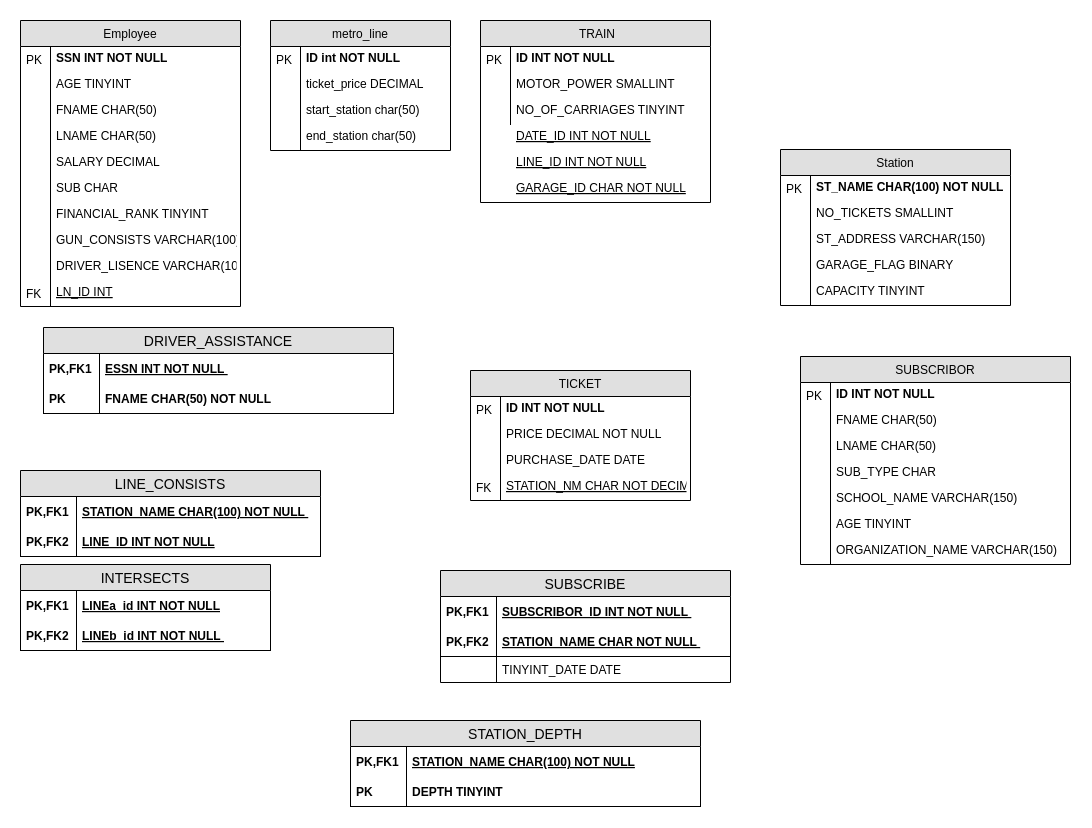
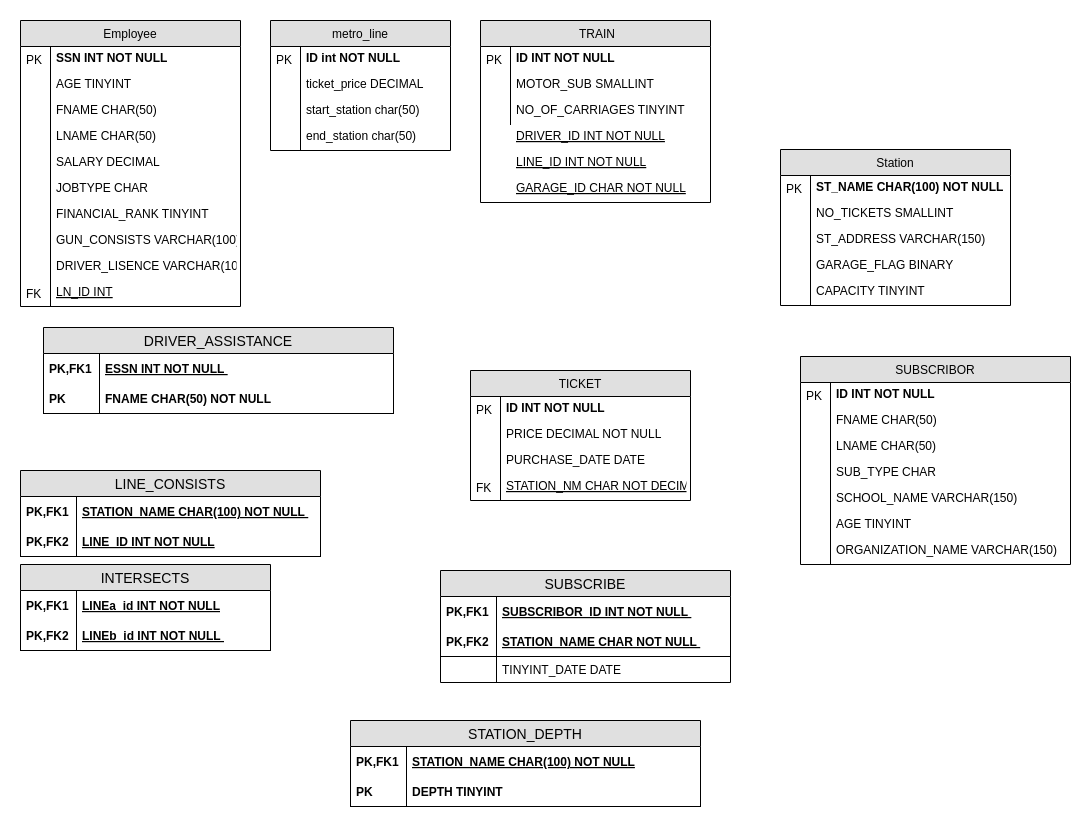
node "MOTOR_POWER SMALLINT": label "MOTOR_POWER SMALLINT" -> "MOTOR_SUB SMALLINT"
node "DATE_ID INT NOT NULL": label "DATE_ID INT NOT NULL" -> "DRIVER_ID INT NOT NULL"
node "SUB CHAR": label "SUB CHAR" -> "JOBTYPE CHAR"
